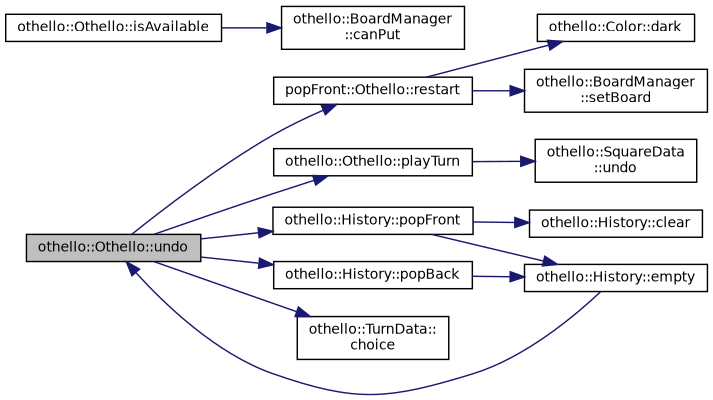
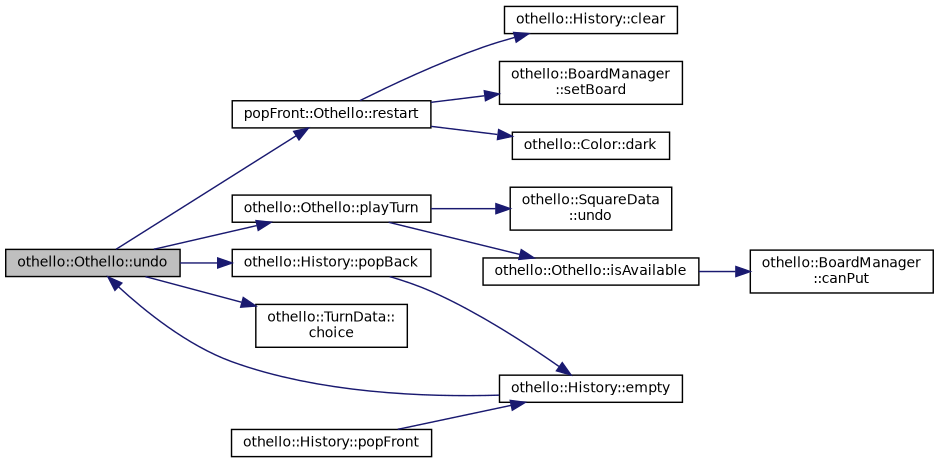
edge "othello::History::popFront" -> "othello::History::clear": now "popFront::Othello::restart" -> "othello::History::clear"
edge "othello::Othello::undo" -> "othello::History::popFront": removed
edge "othello::Othello::playTurn" -> "othello::Othello::isAvailable": added
